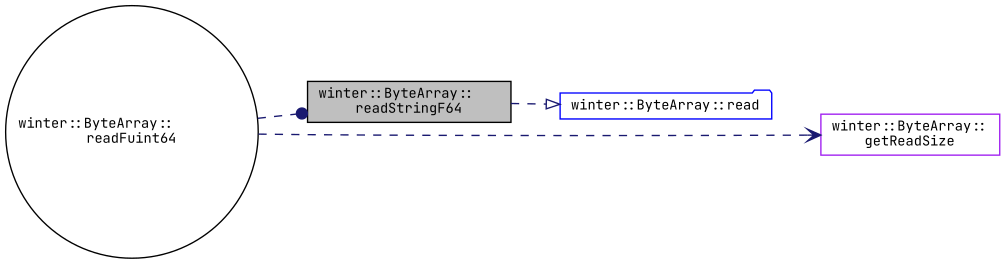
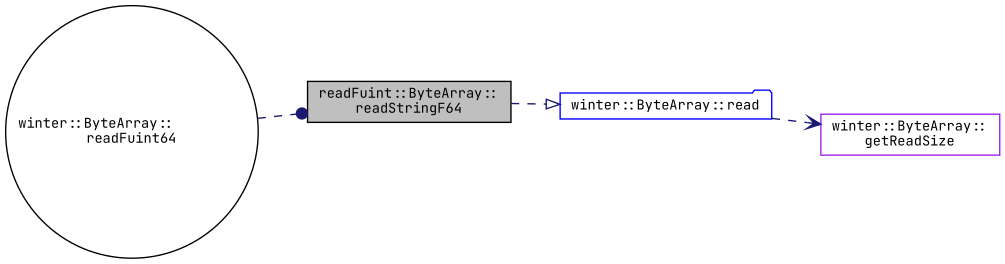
node "winter::ByteArray:: readStringF64": label "winter::ByteArray:: readStringF64" -> "readFuint::ByteArray:: readStringF64"
edge "winter::ByteArray:: readFuint64" -> "winter::ByteArray:: getReadSize": now "winter::ByteArray::read" -> "winter::ByteArray:: getReadSize"
